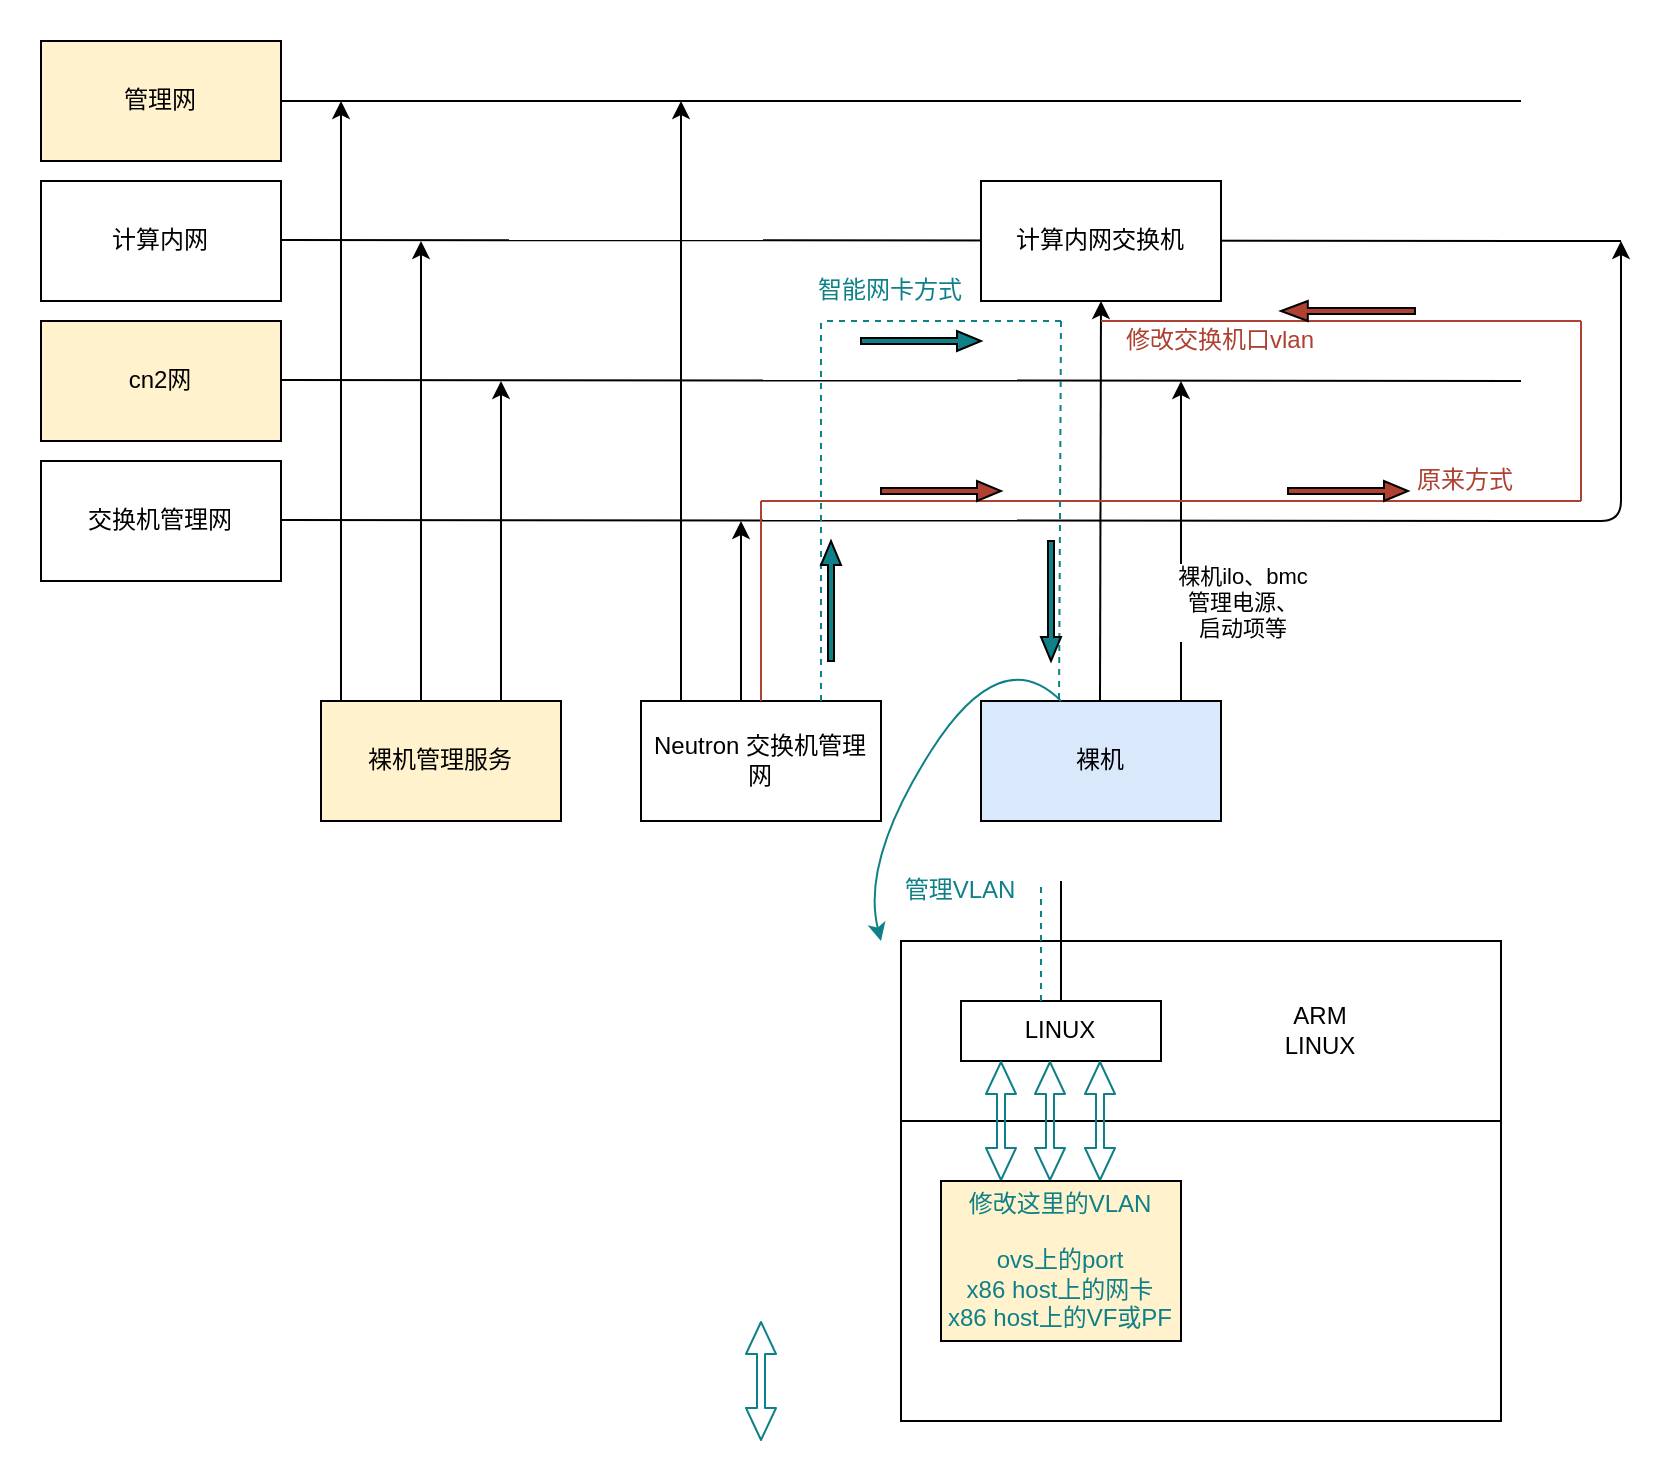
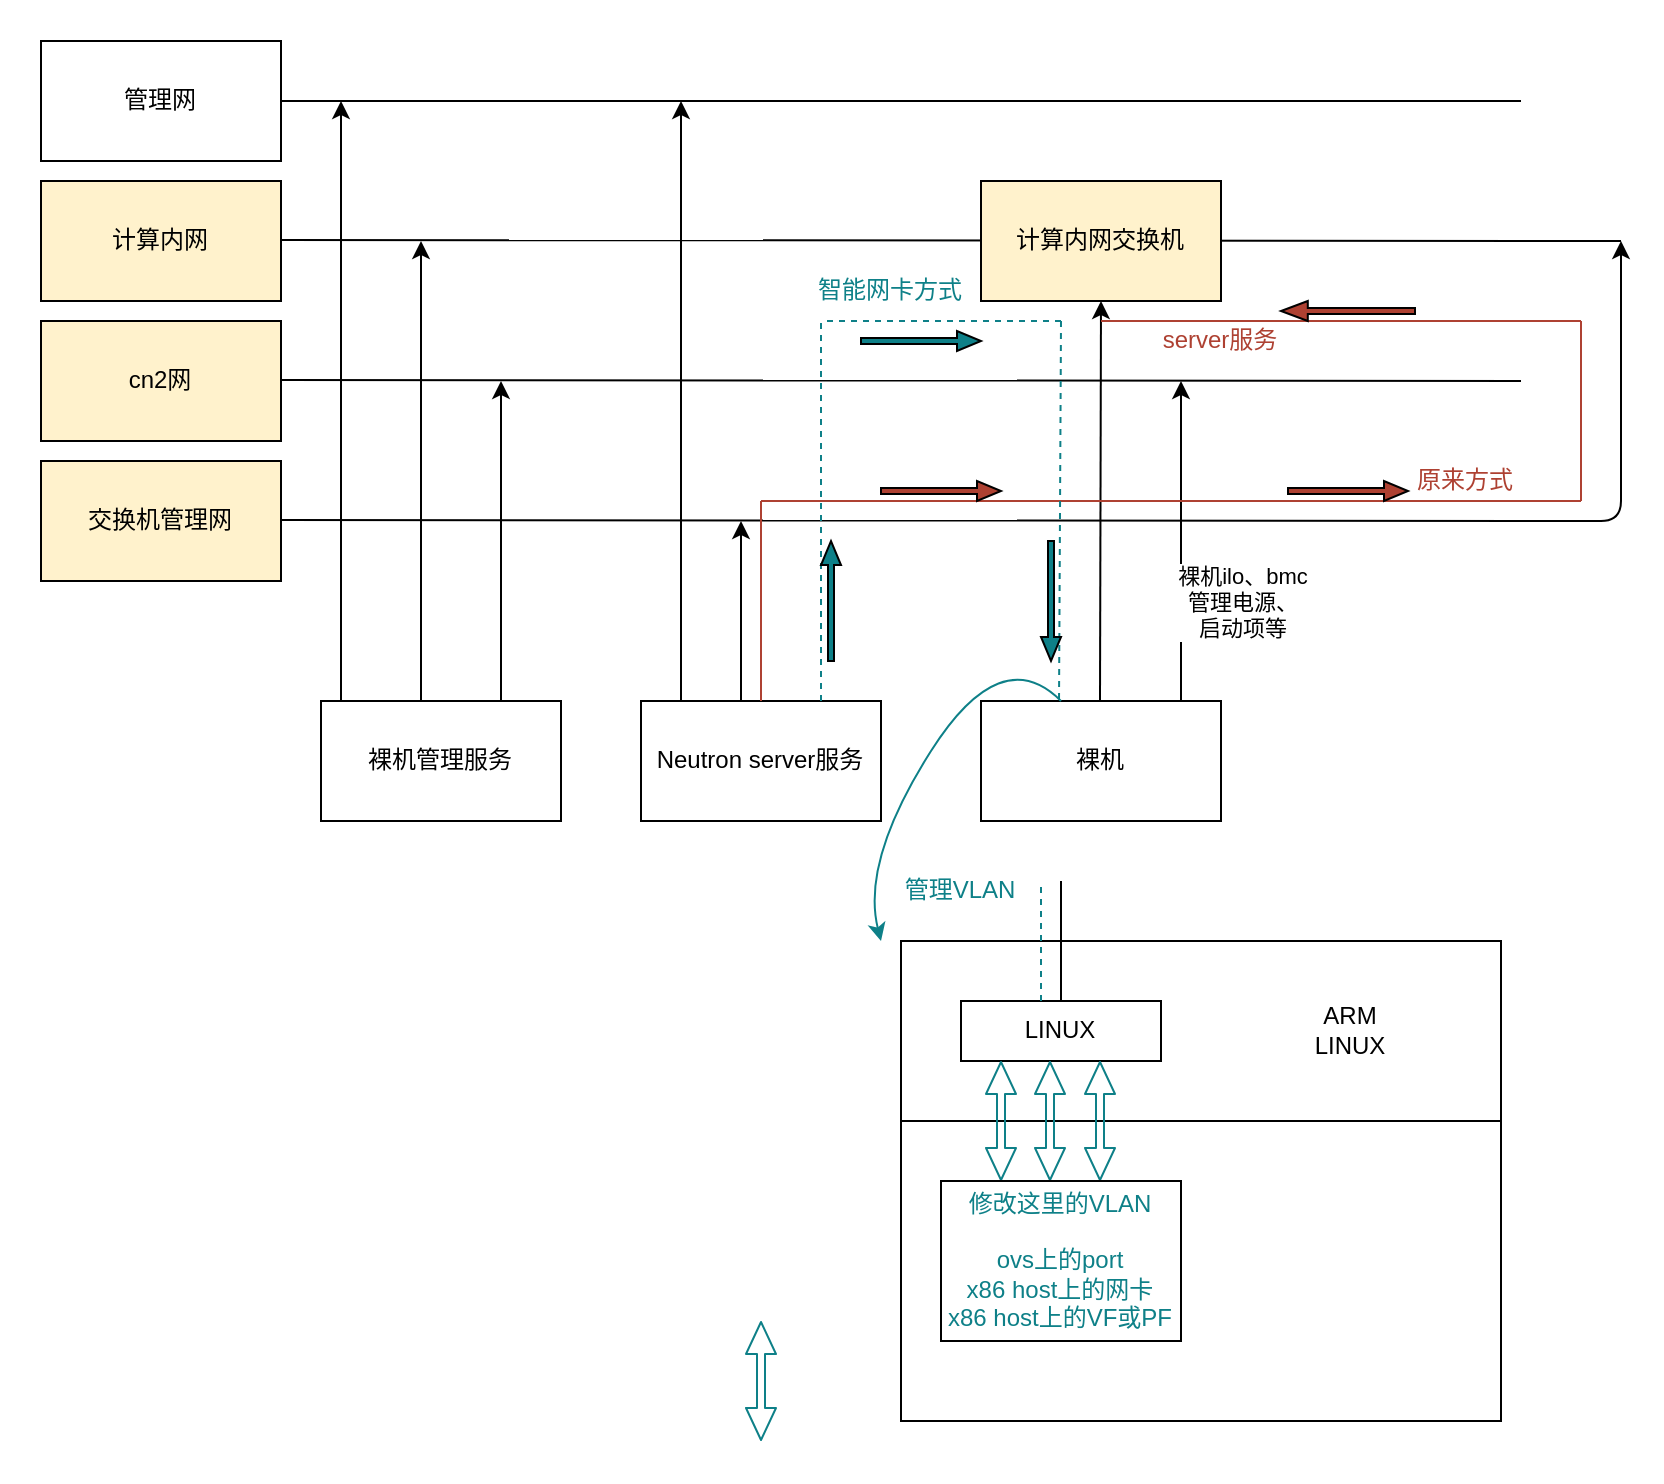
node "管理网": fillcolor #fff2cc -> #ffffff
node "计算内网": fillcolor #ffffff -> #fff2cc
node "计算内网交换机": fillcolor #ffffff -> #fff2cc
node "修改交换机口vlan": label "修改交换机口vlan" -> "server服务"
node "交换机管理网": fillcolor #ffffff -> #fff2cc
node "裸机管理服务": fillcolor #fff2cc -> #ffffff
node "Neutron 交换机管理网": label "Neutron 交换机管理网" -> "Neutron server服务"
node "裸机": fillcolor #dae8fc -> #ffffff
node "ARM LINUX": moved (1321, 1031) -> (1351, 1031)
node "修改这里的VLANovs上的portx86 host上的网卡x86 host上的VF或PF": fillcolor #fff2cc -> #ffffff
